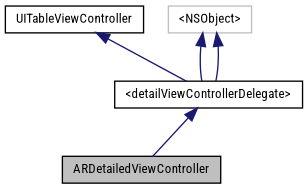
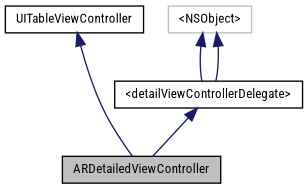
edge "<detailViewControllerDelegate>" -> "UITableViewController": now "ARDetailedViewController" -> "UITableViewController"
